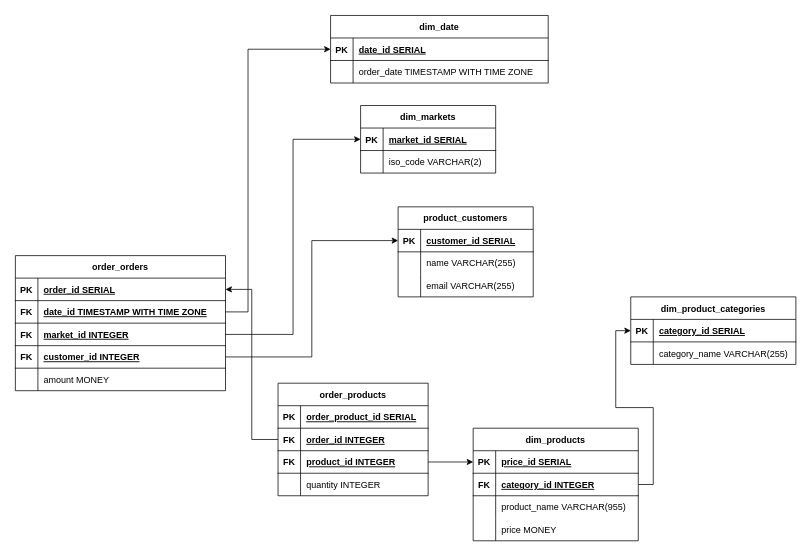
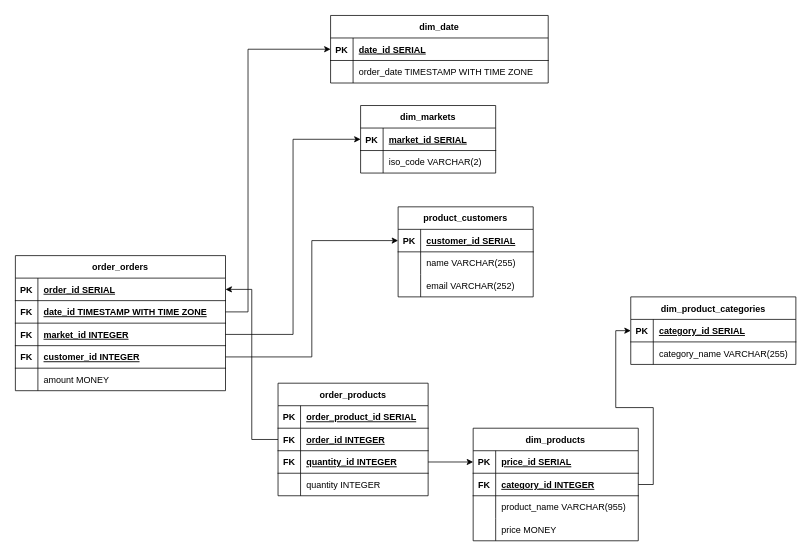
node "email VARCHAR(255)": label "email VARCHAR(255)" -> "email VARCHAR(252)"
node "product_id INTEGER": label "product_id INTEGER" -> "quantity_id INTEGER"
